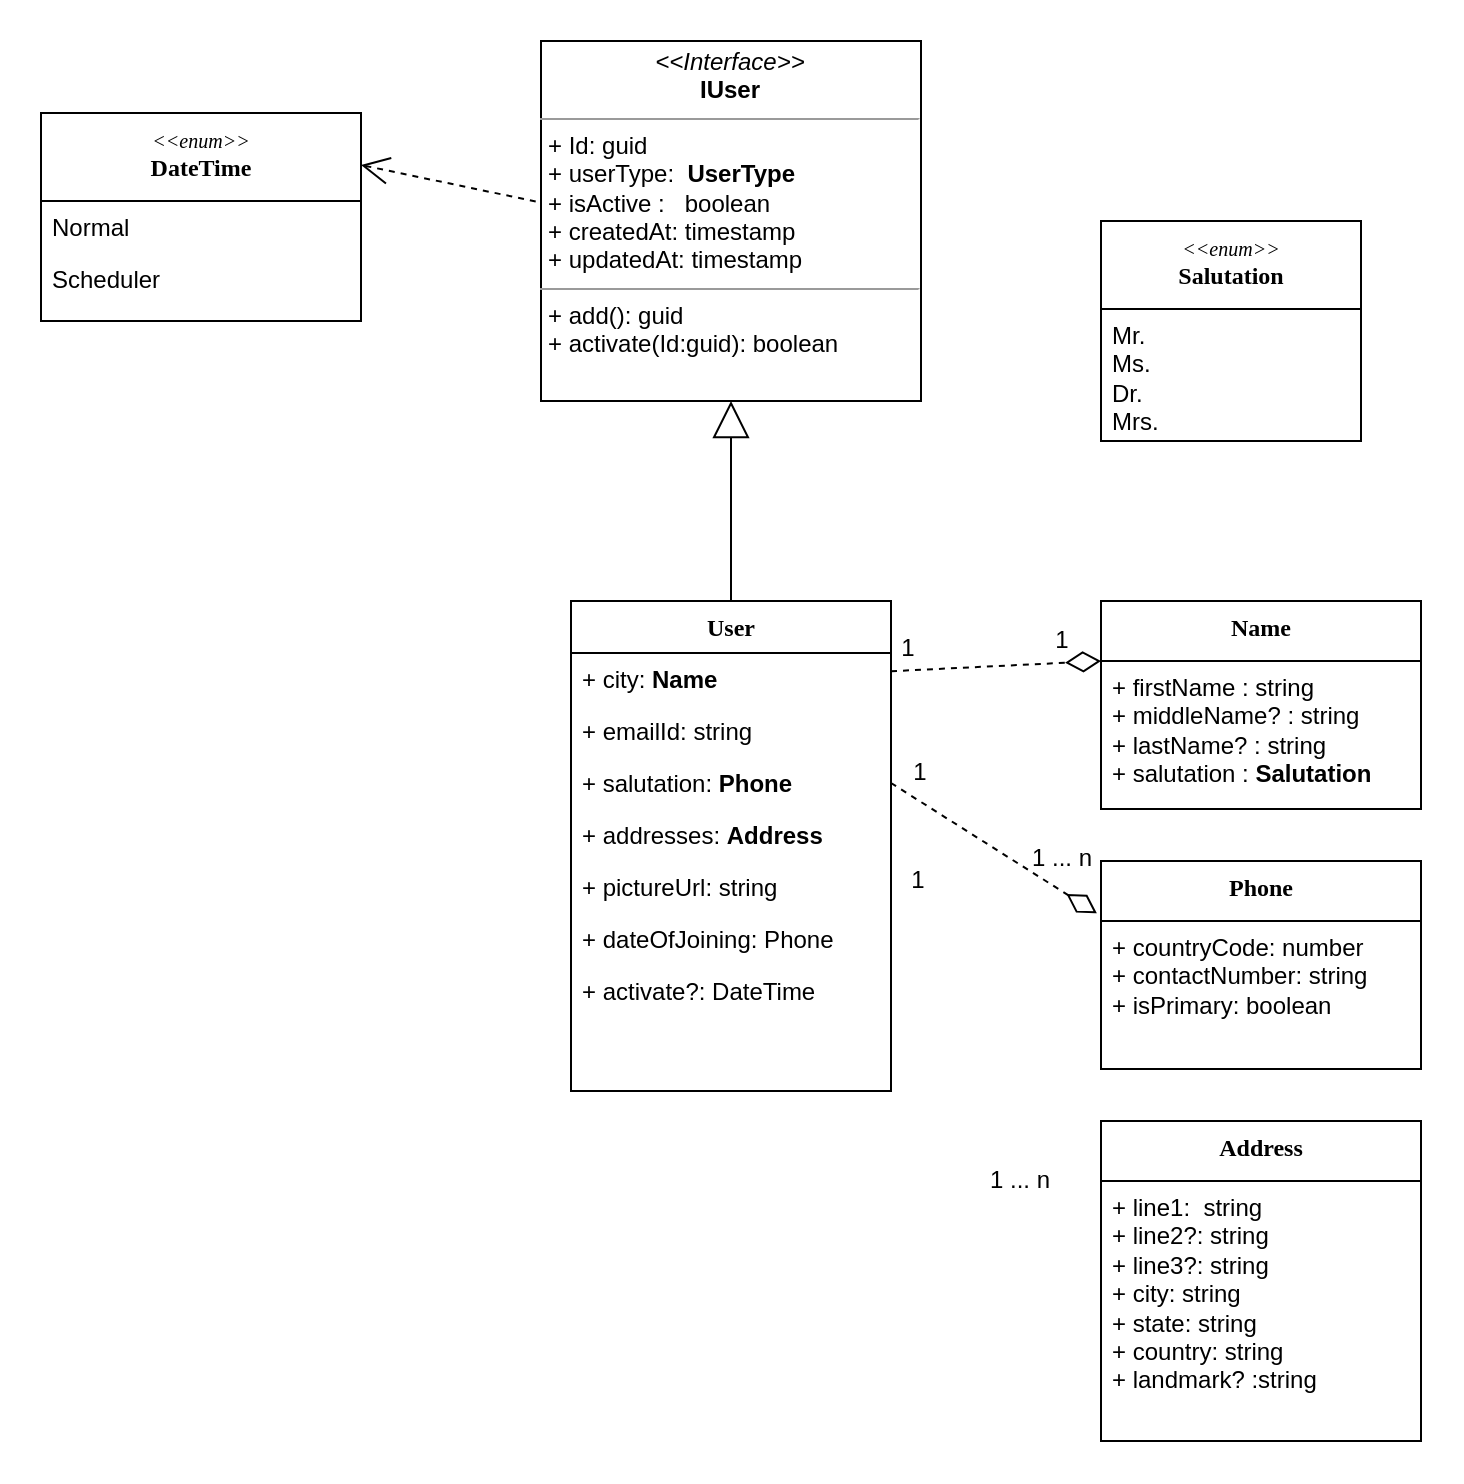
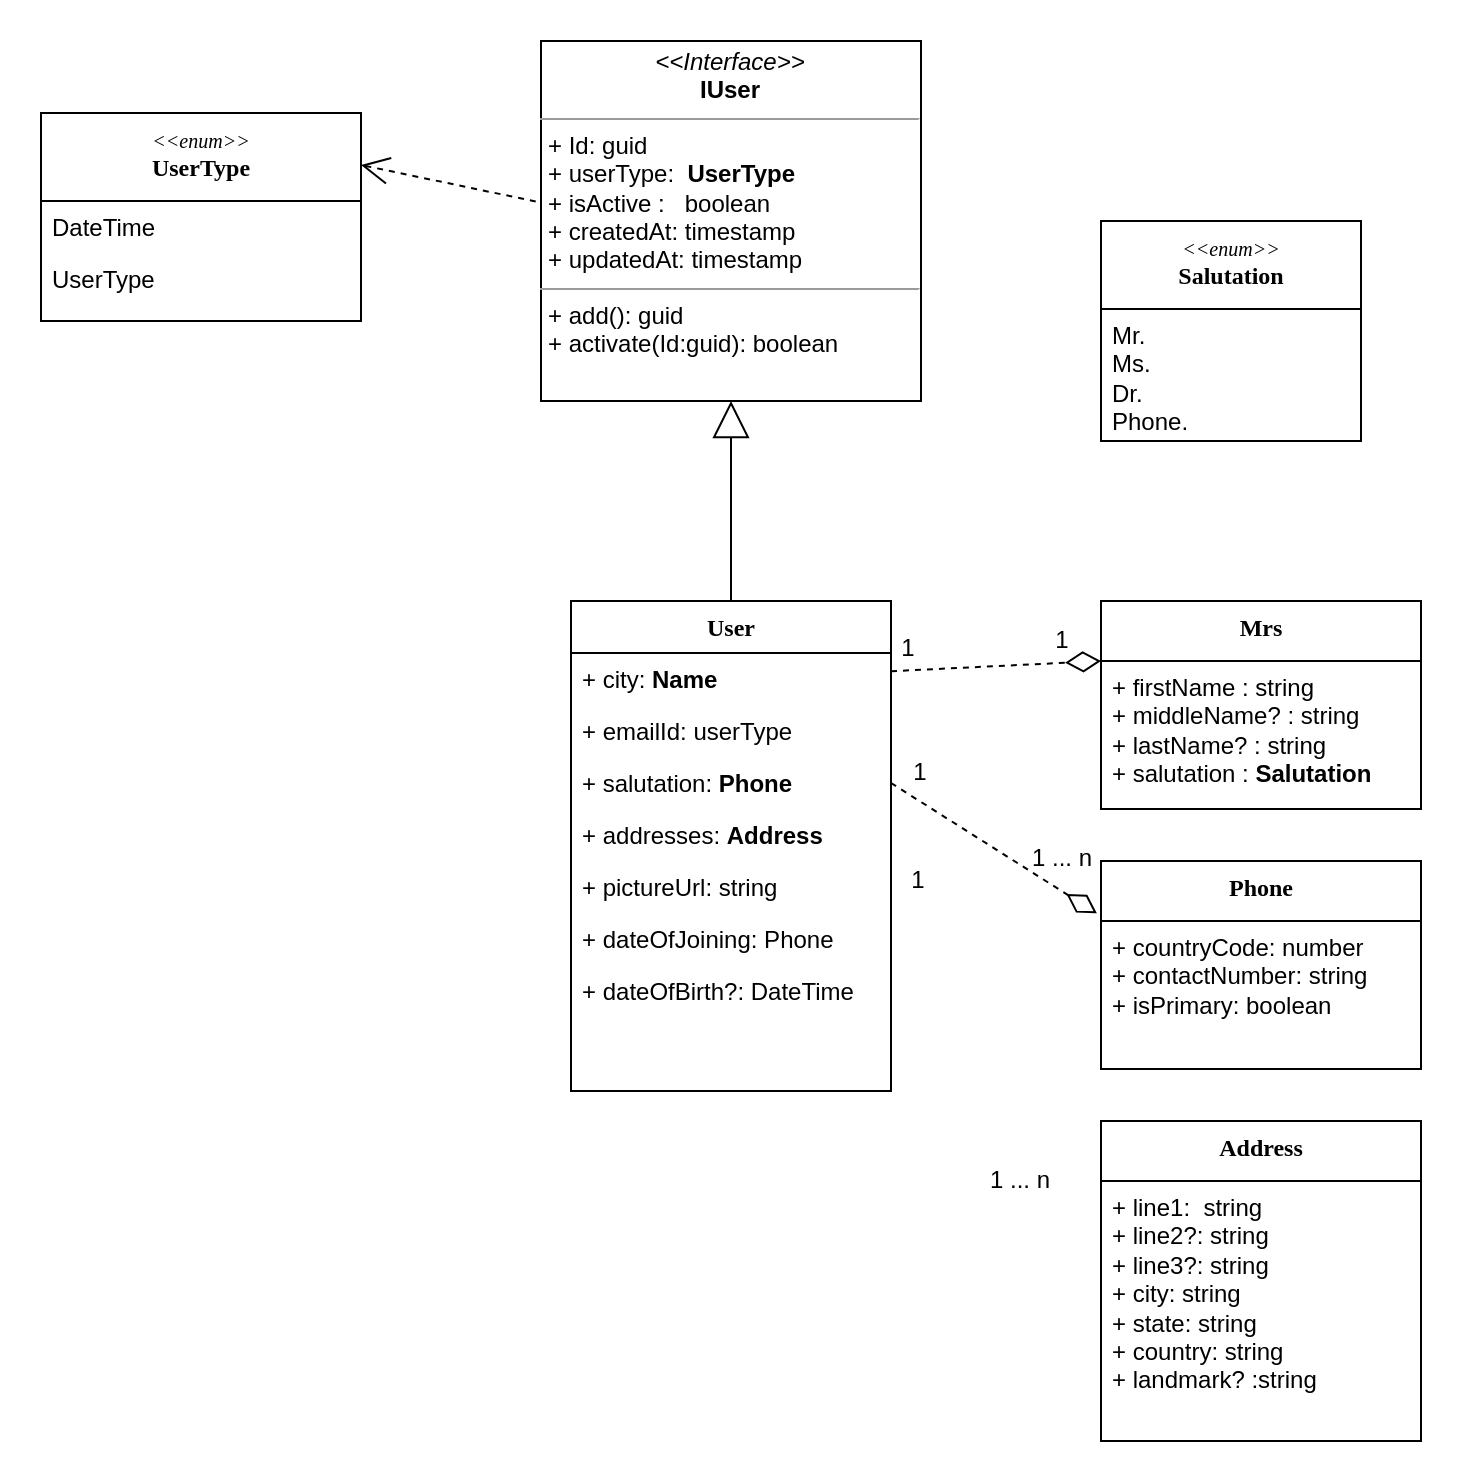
node "<<enum>>DateTime": label "<<enum>>DateTime" -> "<<enum>>UserType"
node "Normal": label "Normal" -> "DateTime"
node "Scheduler": label "Scheduler" -> "UserType"
node "Mr. Ms. Dr. Mrs.": label "Mr. Ms. Dr. Mrs." -> "Mr. Ms. Dr. Phone."
node "Name": label "Name" -> "Mrs"
node "+ emailId: string": label "+ emailId: string" -> "+ emailId: userType"
node "+ activate?: DateTime": label "+ activate?: DateTime" -> "+ dateOfBirth?: DateTime"
